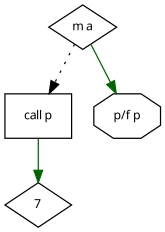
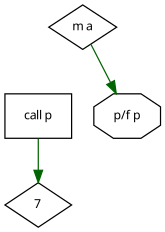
edge "m a" -> "call p": removed
